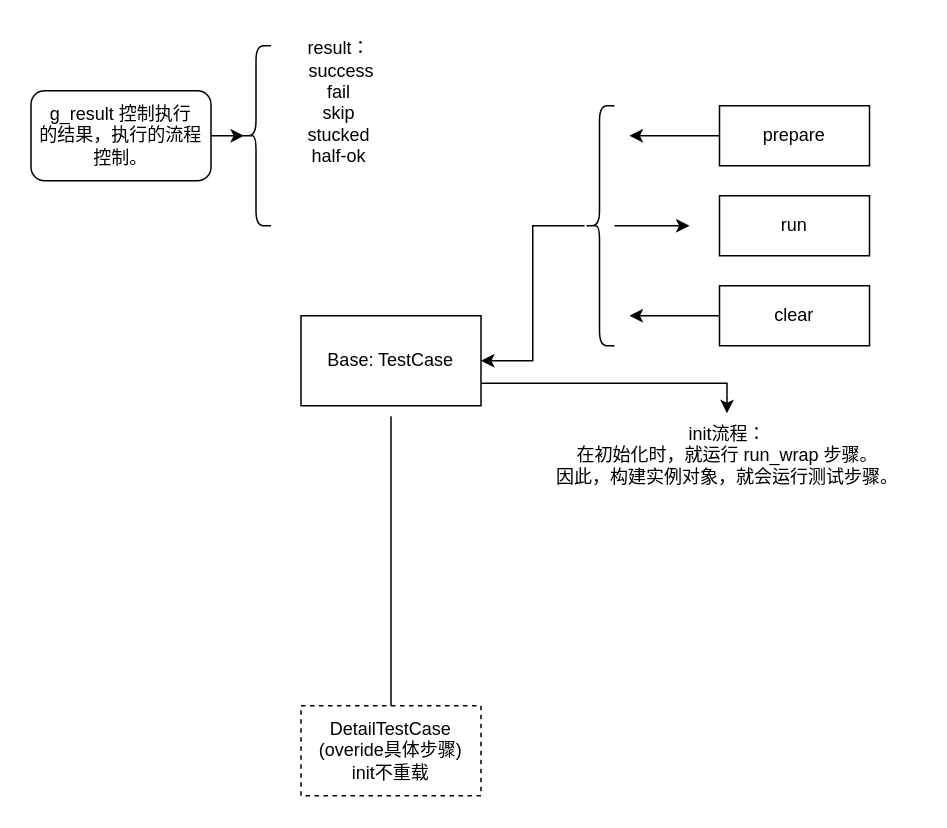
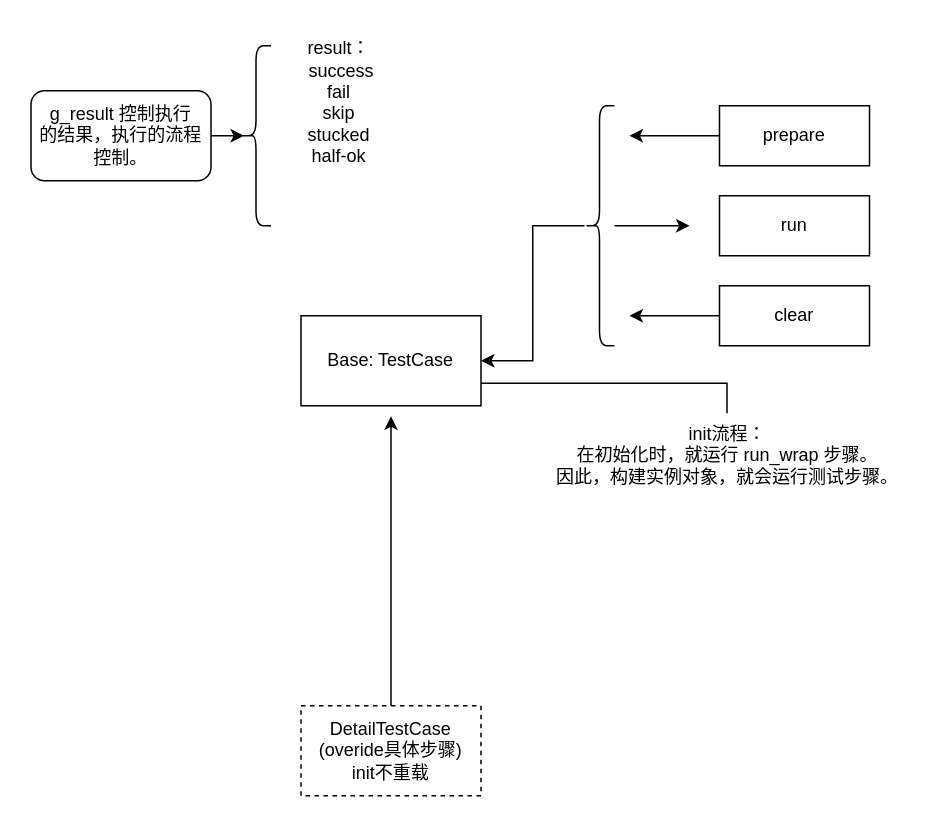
edge "Base: TestCase" -> "init流程： 在初始化时，就运行 run_wrap 步骤。 因此，构建实例对象，就会运行测试步骤。": arrowhead classic -> none
edge "Base: TestCase" -- "DetailTestCase (overide具体步骤) init不重载": arrowhead none -> classic
